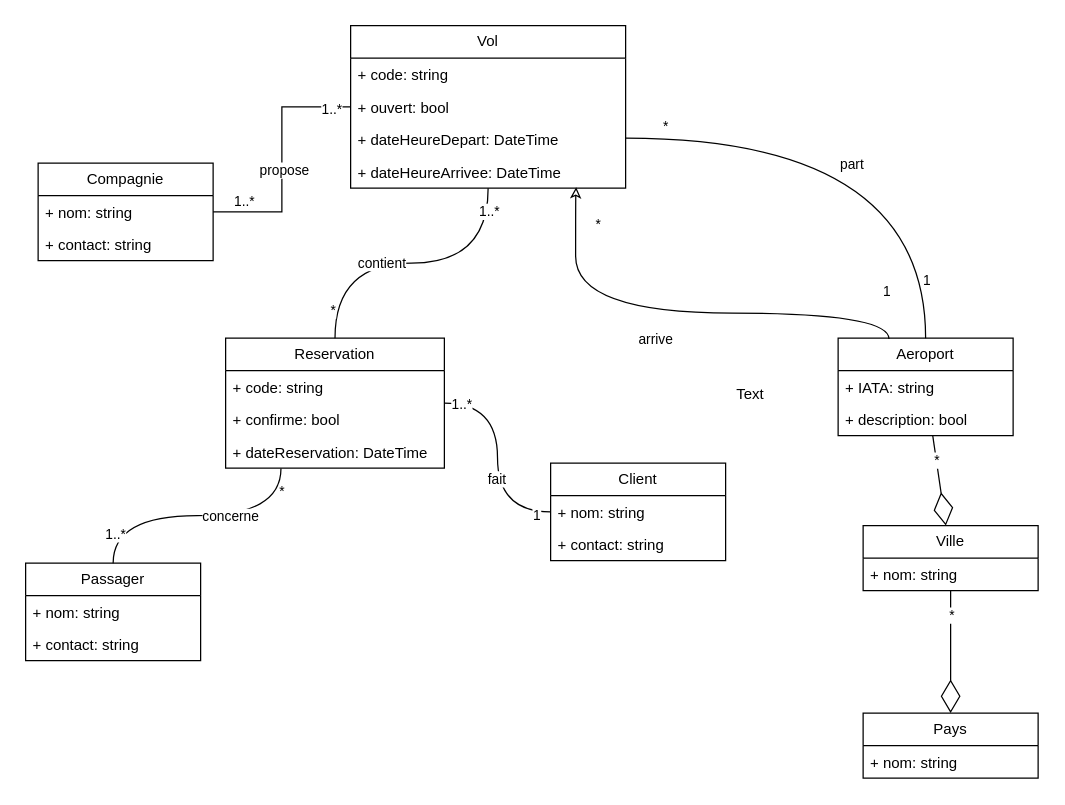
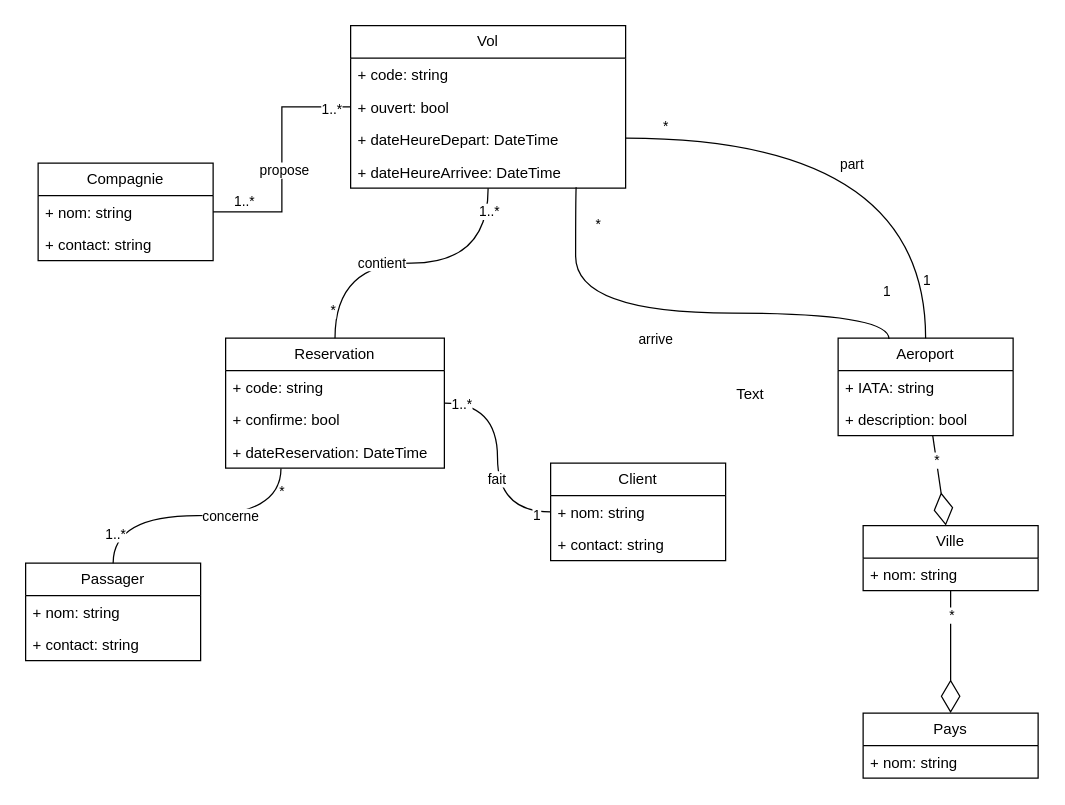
edge "Aeroport" -> "+ dateHeureArrivee: DateTime": arrowhead classic -> none
